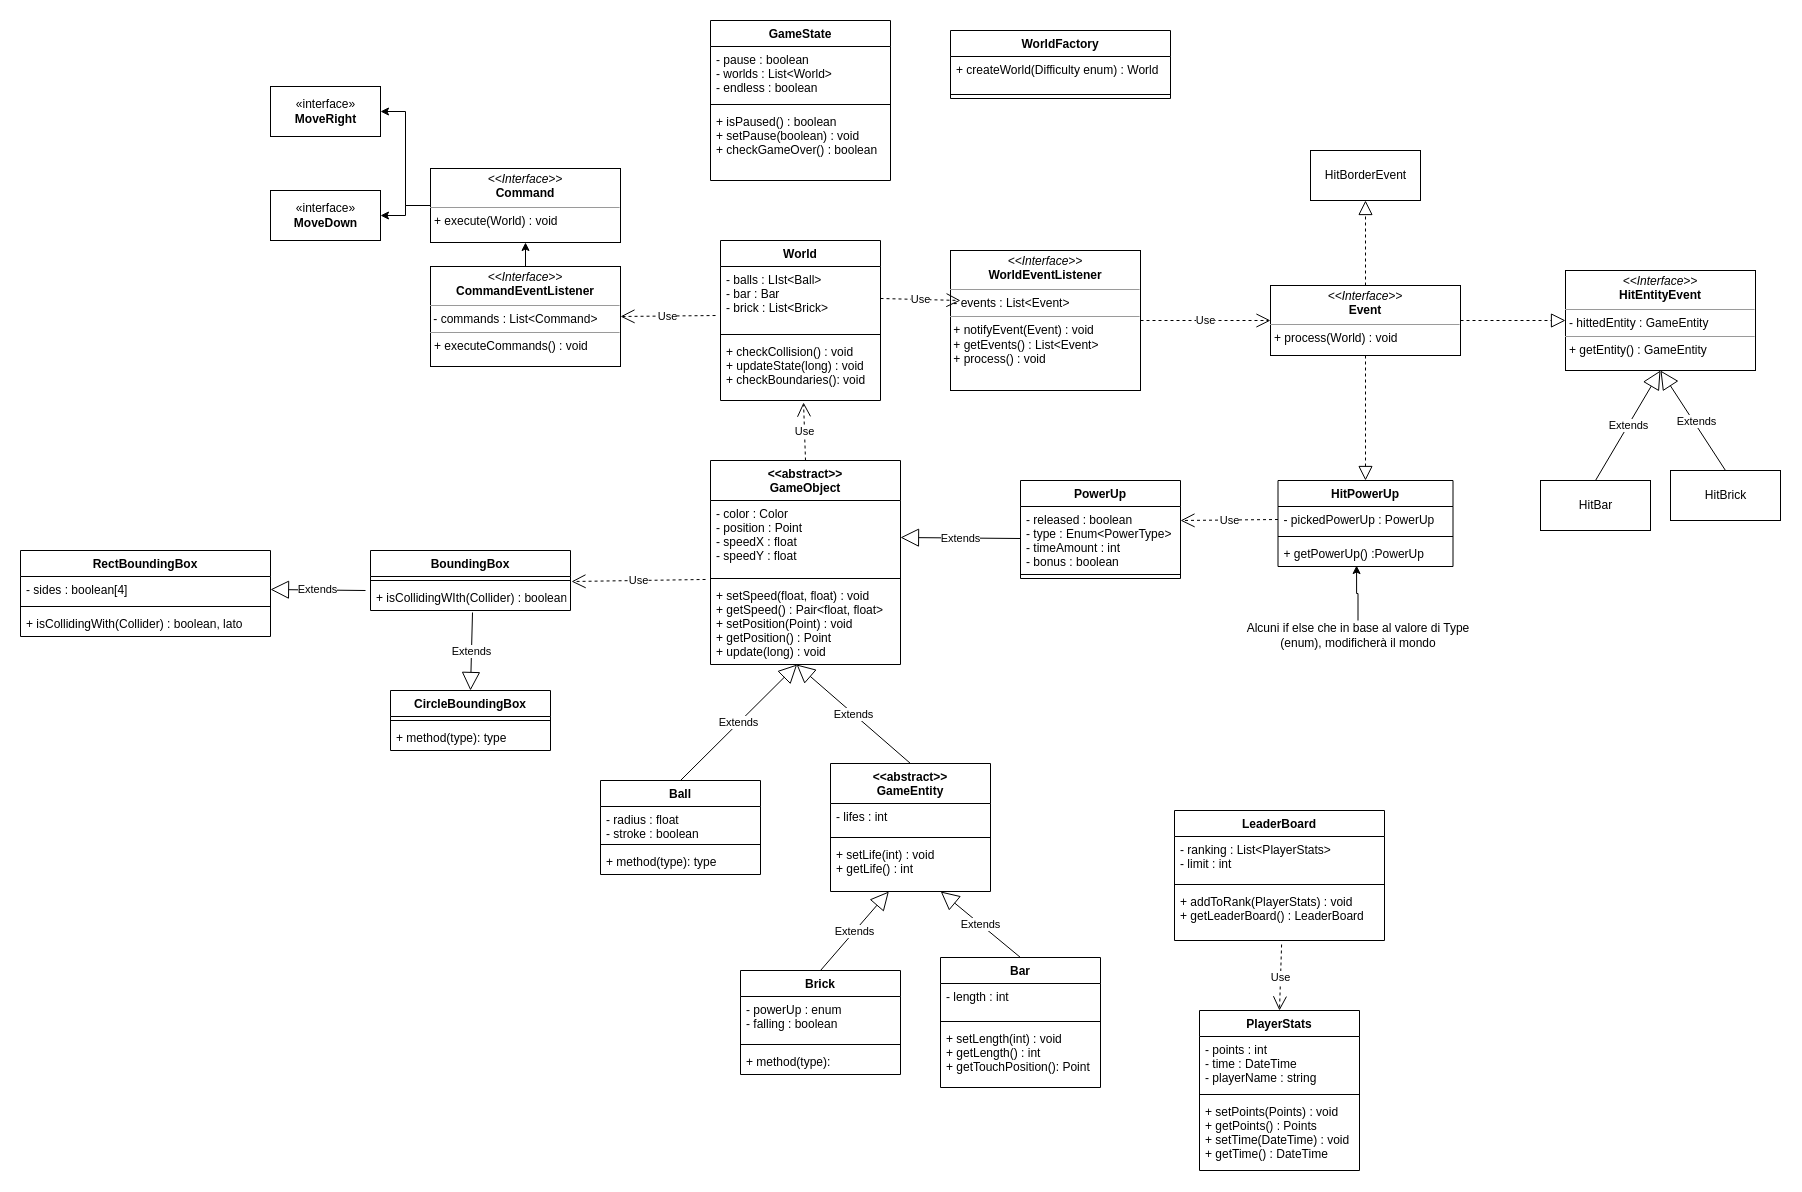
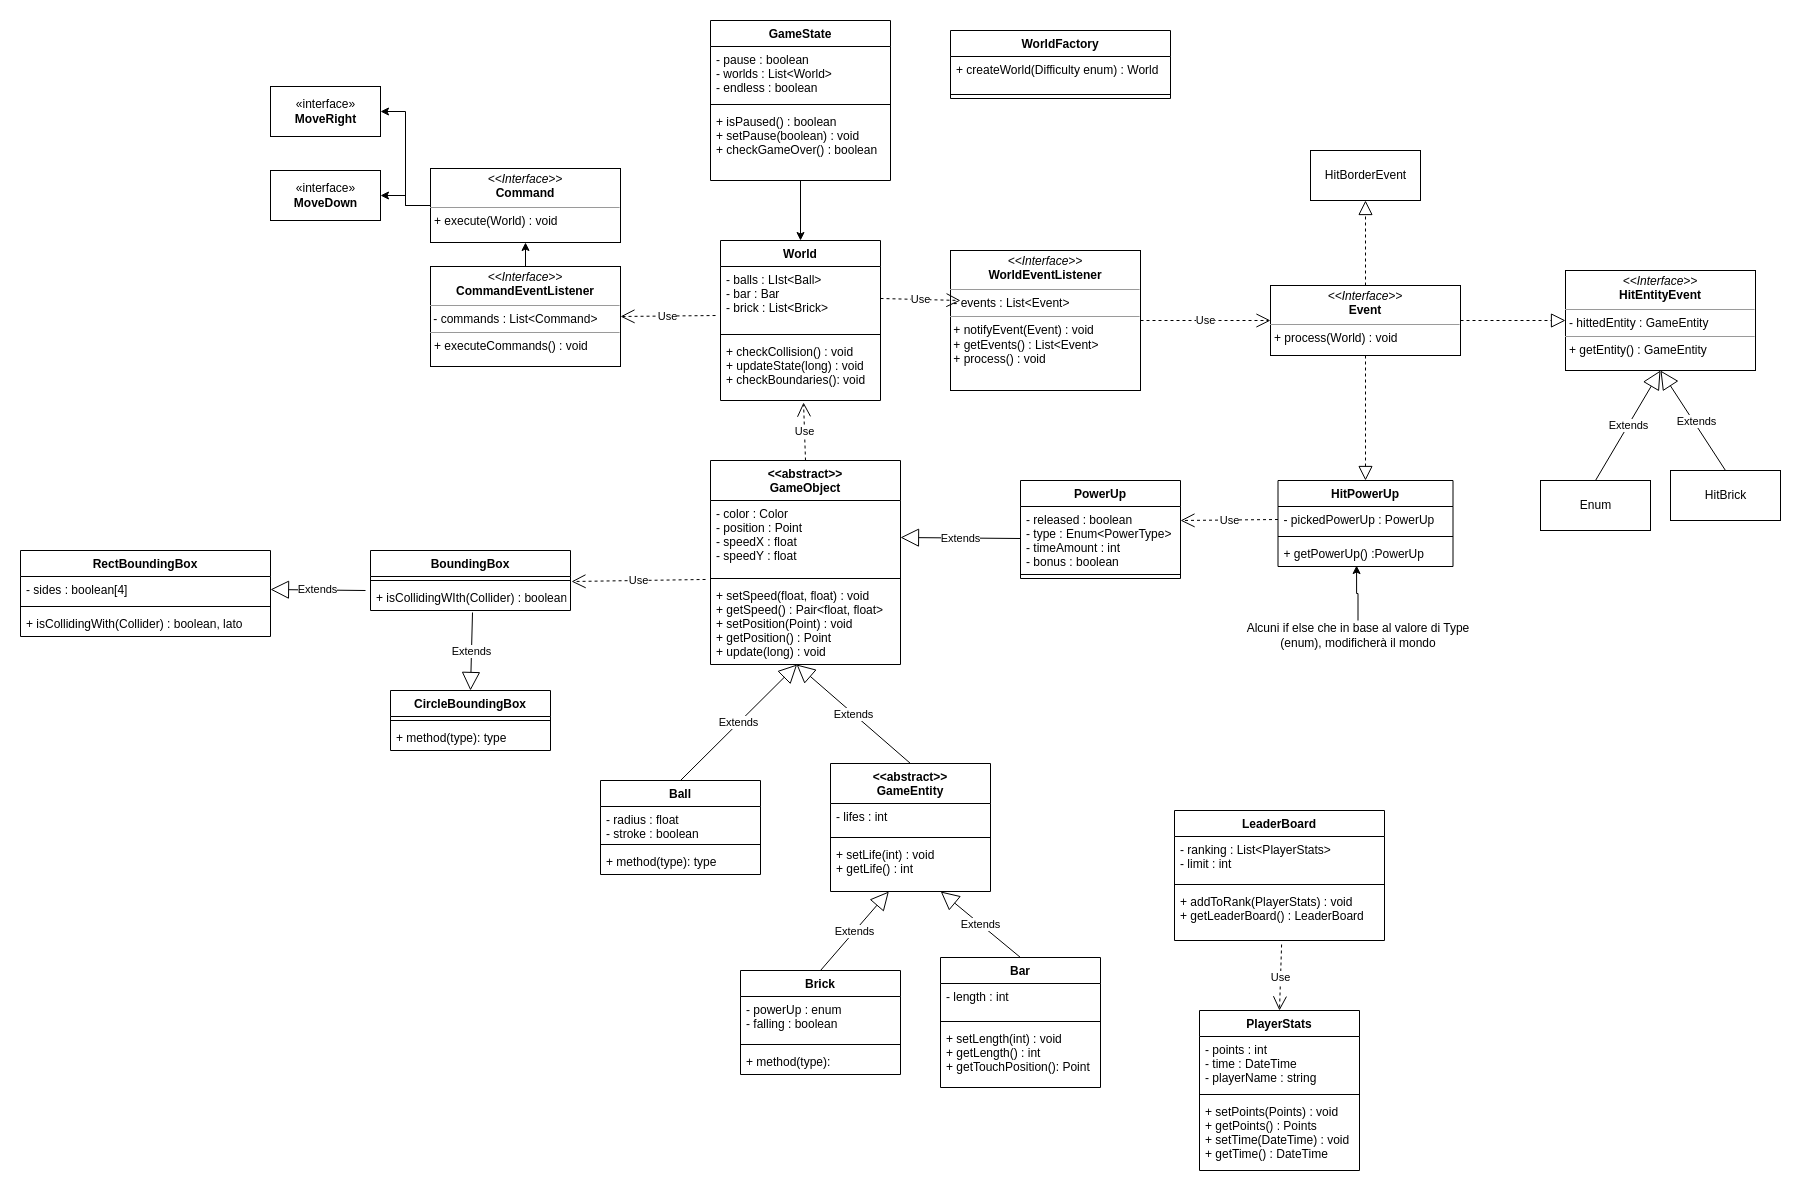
edge "GameState" -> "World": added
node "«interface» MoveDown": moved (326, 216) -> (326, 196)
node "HitBar": label "HitBar" -> "Enum"
